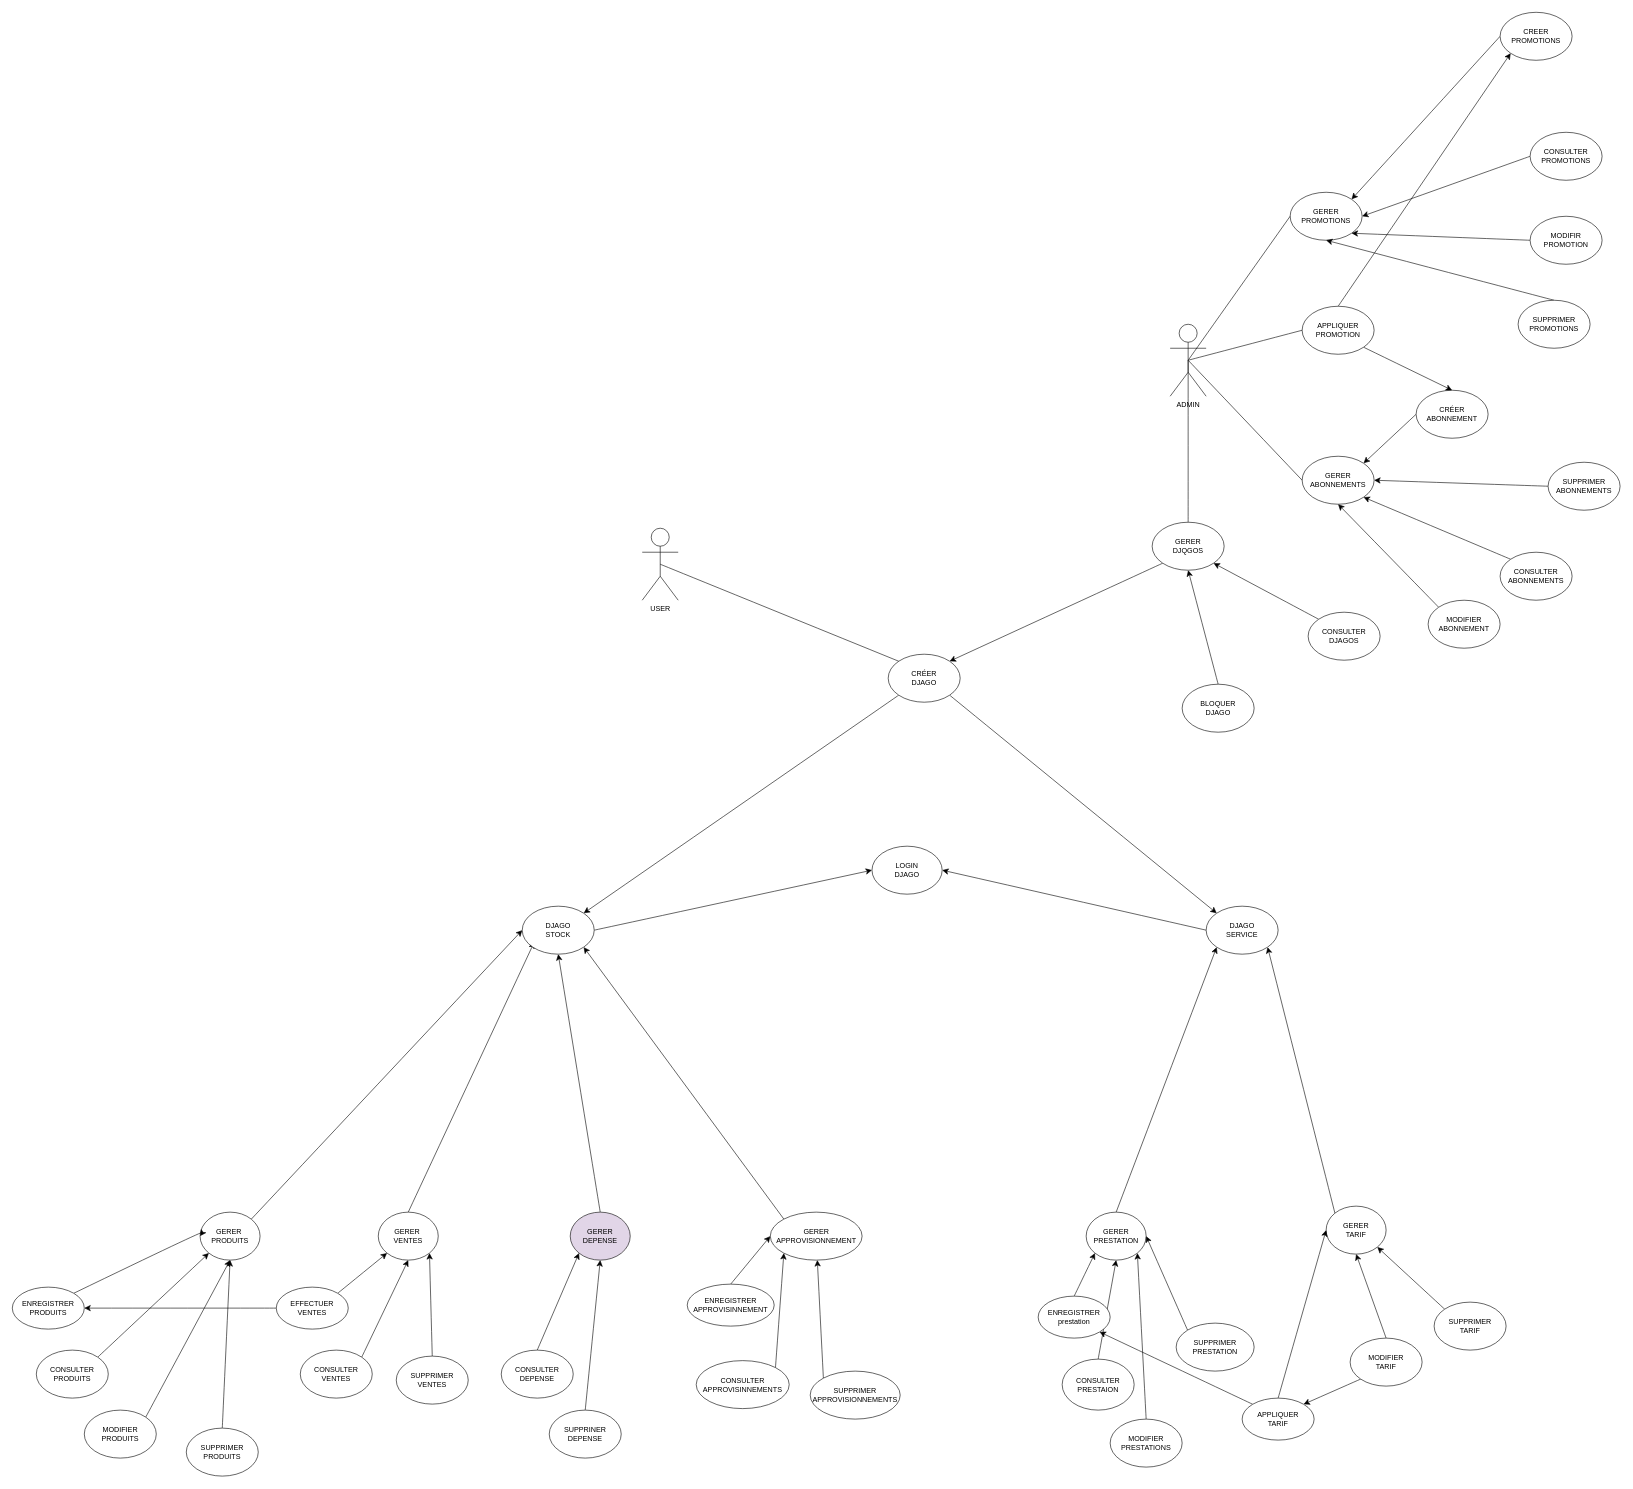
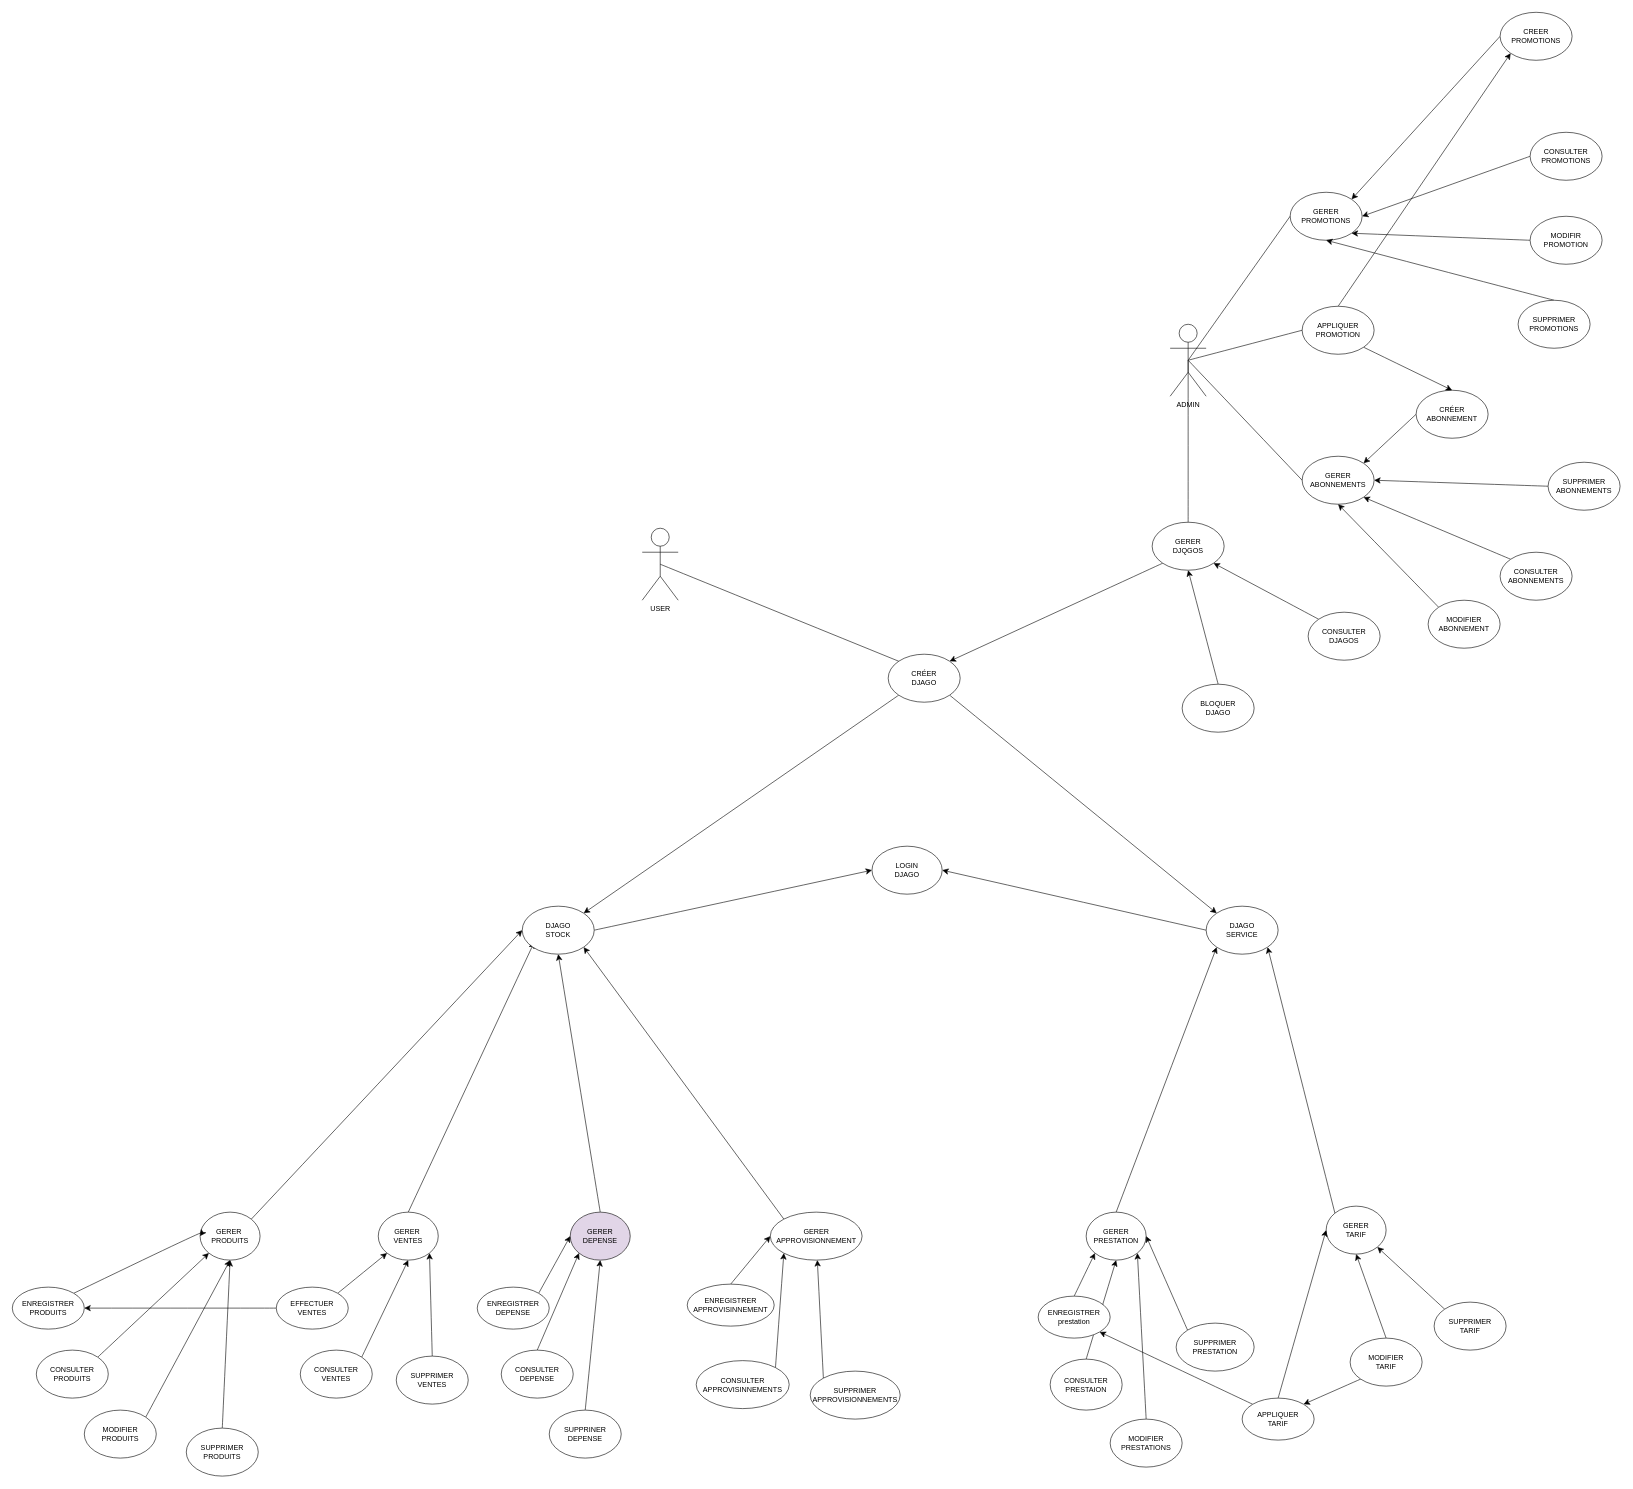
edge "ENREGISTRER DEPENSE" -> "GERER DEPENSE": added
node "ENREGISTRER DEPENSE": added
node "CONSULTER PRESTAION": moved (1098, 1385) -> (1086, 1385)
